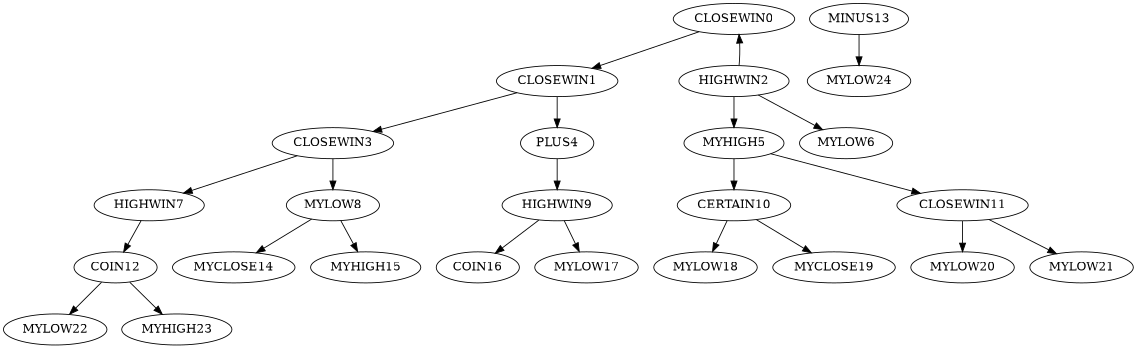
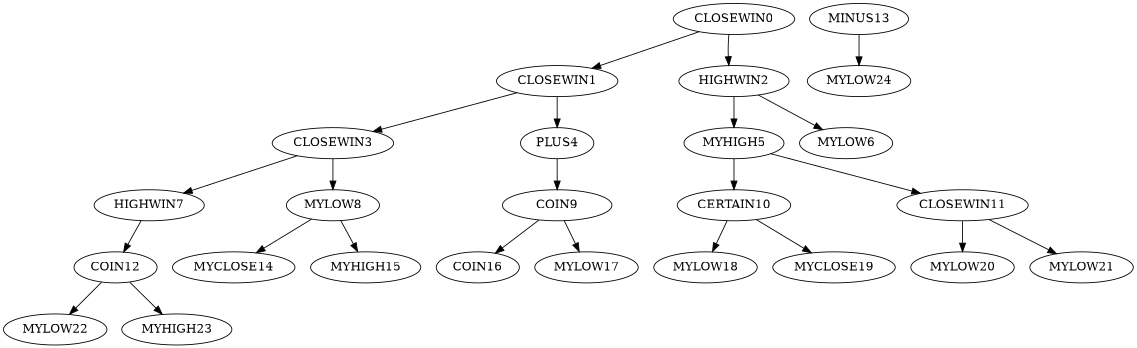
edge "HIGHWIN2" -> "CLOSEWIN0": reversed
node "HIGHWIN9": label "HIGHWIN9" -> "COIN9"
